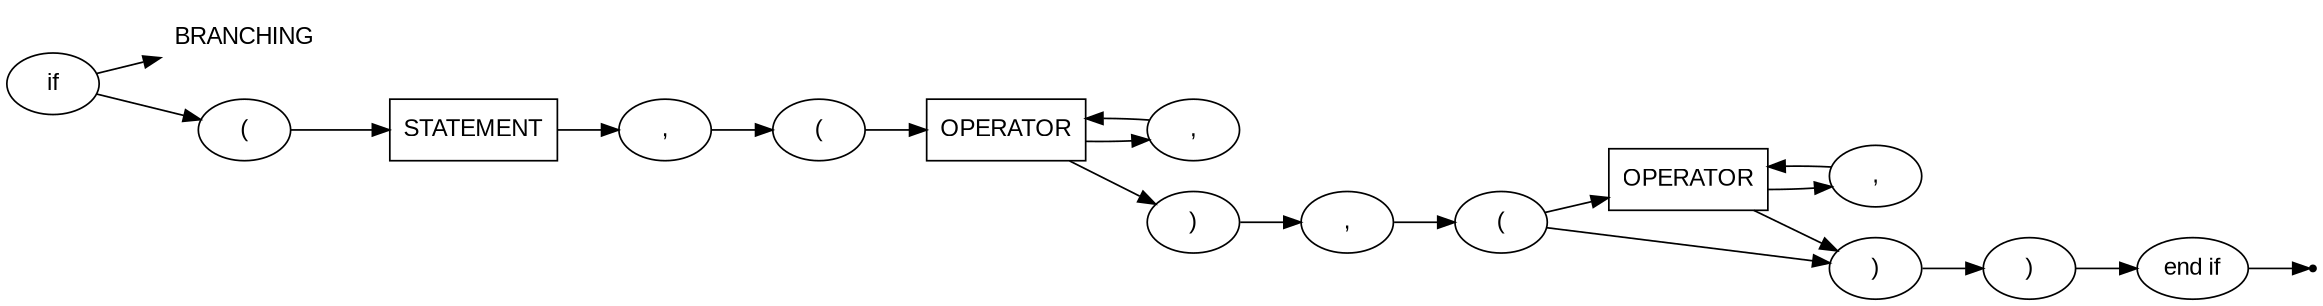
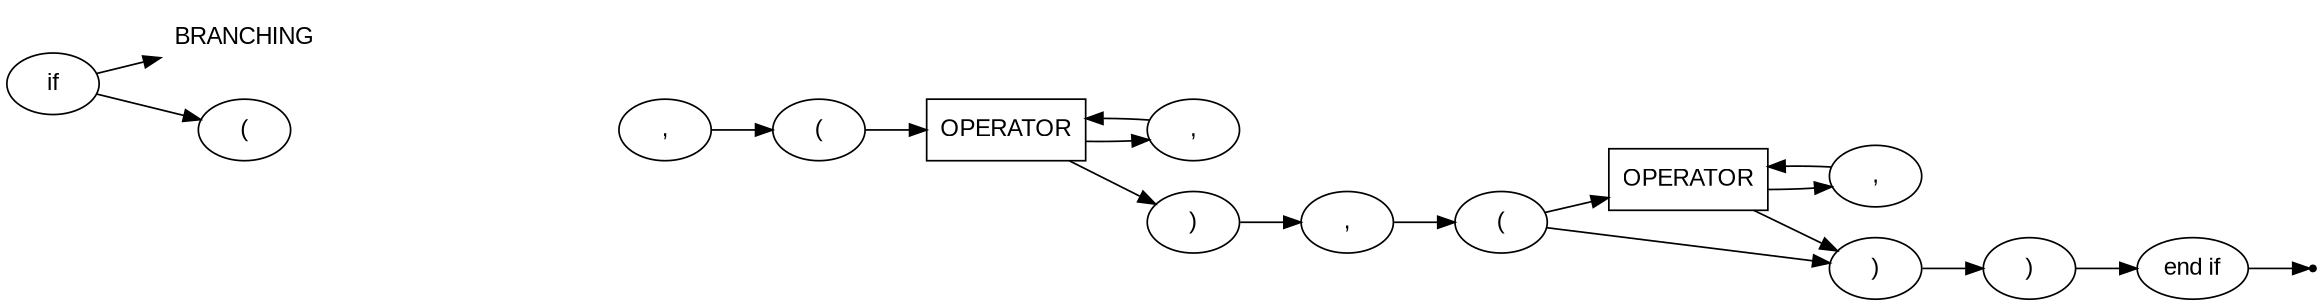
node "STATEMENT": removed
